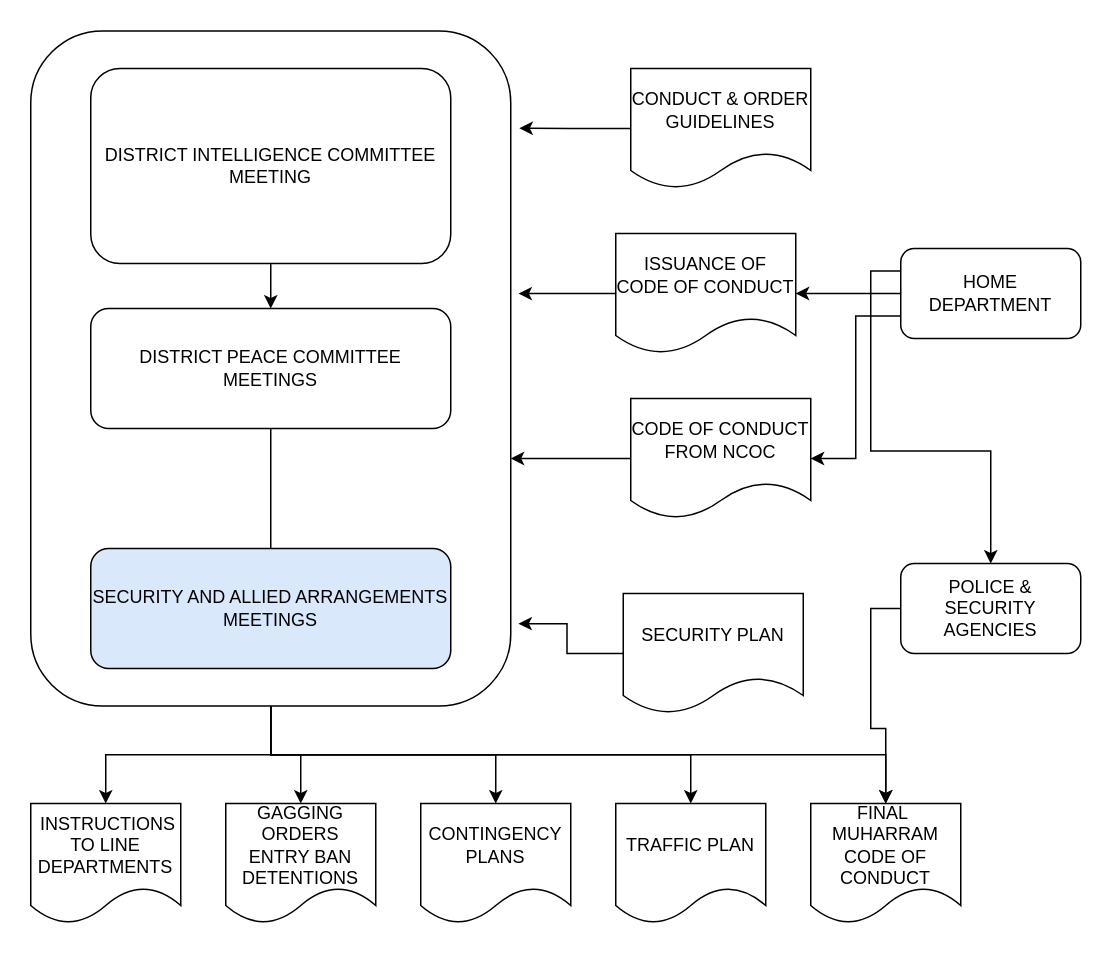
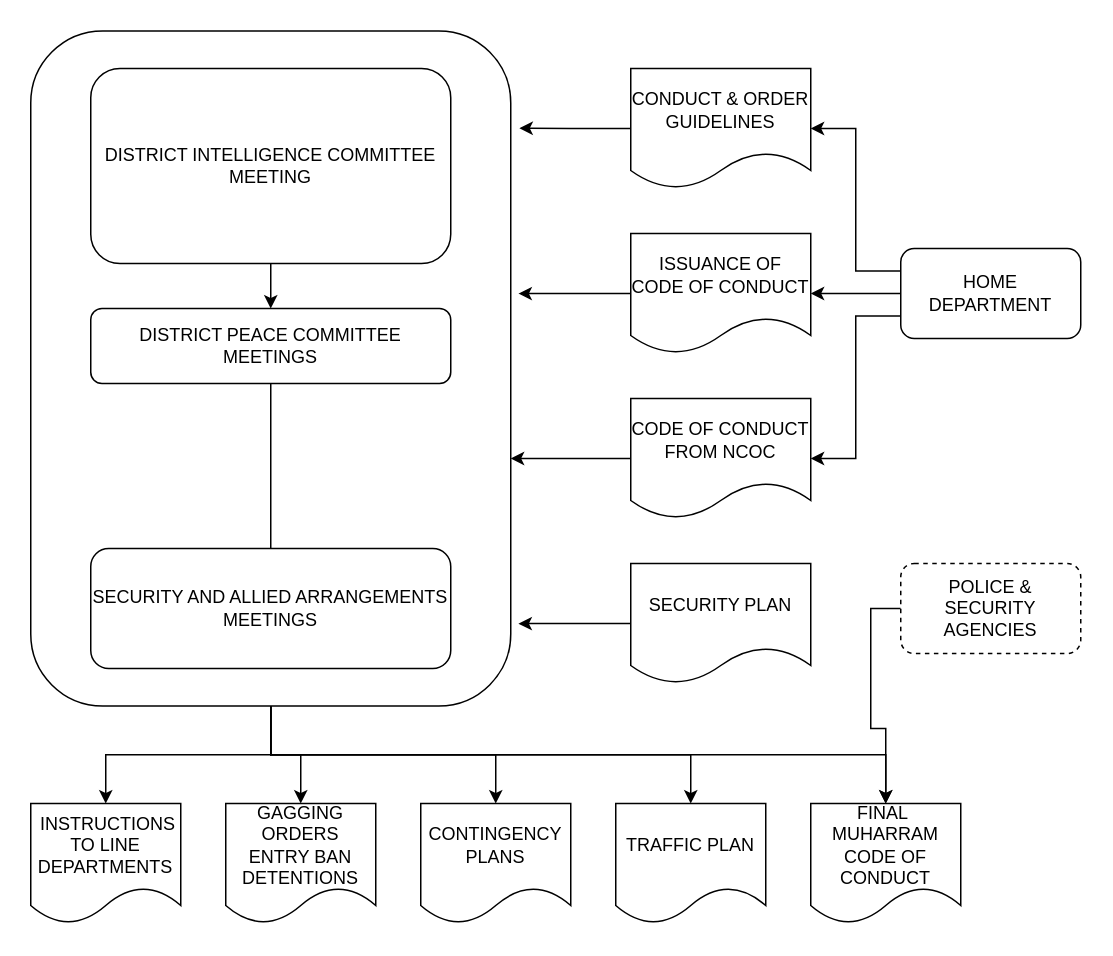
node "ISSUANCE OF CODE OF CONDUCT": moved (706, 293) -> (721, 293)
node "DISTRICT PEACE COMMITTEE MEETINGS": size 360x120 -> 360x75
edge "HOME DEPARTMENT" -> "POLICE & SECURITY AGENCIES": now "HOME DEPARTMENT" -> "CONDUCT & ORDER GUIDELINES"
node "SECURITY AND ALLIED ARRANGEMENTS MEETINGS": fillcolor #dae8fc -> #ffffff
node "POLICE & SECURITY AGENCIES": style solid -> dashed
node "SECURITY PLAN": moved (713, 653) -> (721, 623)
